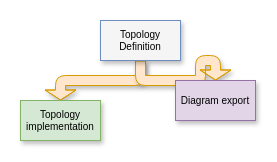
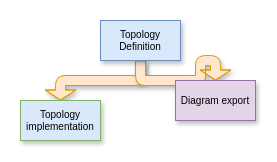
node "Topology Definition": fillcolor #f5f5f5 -> #dae8fc
node "Topology implementation": fillcolor #d5e8d4 -> #dae8fc
